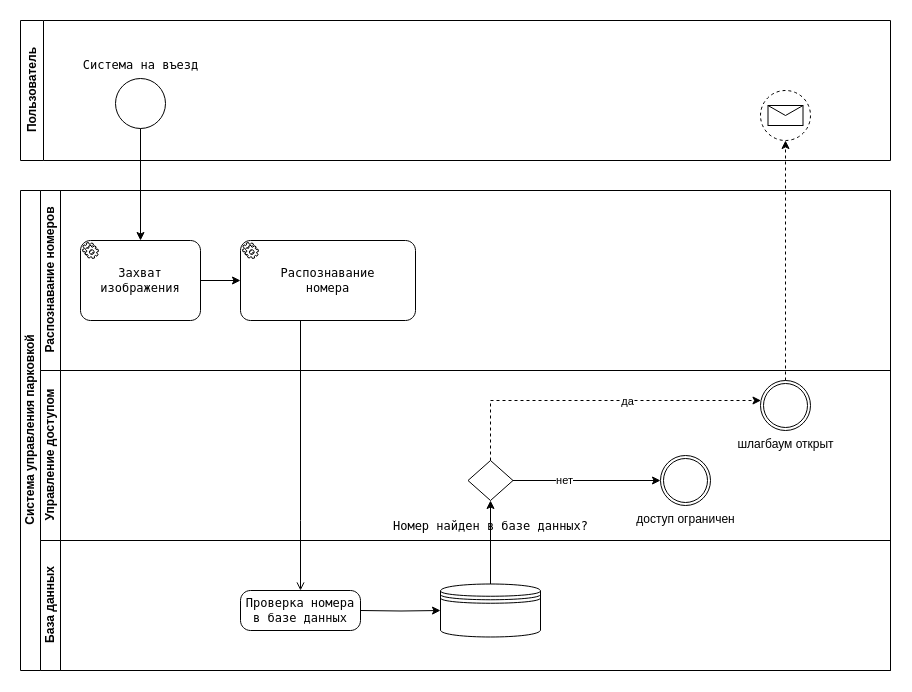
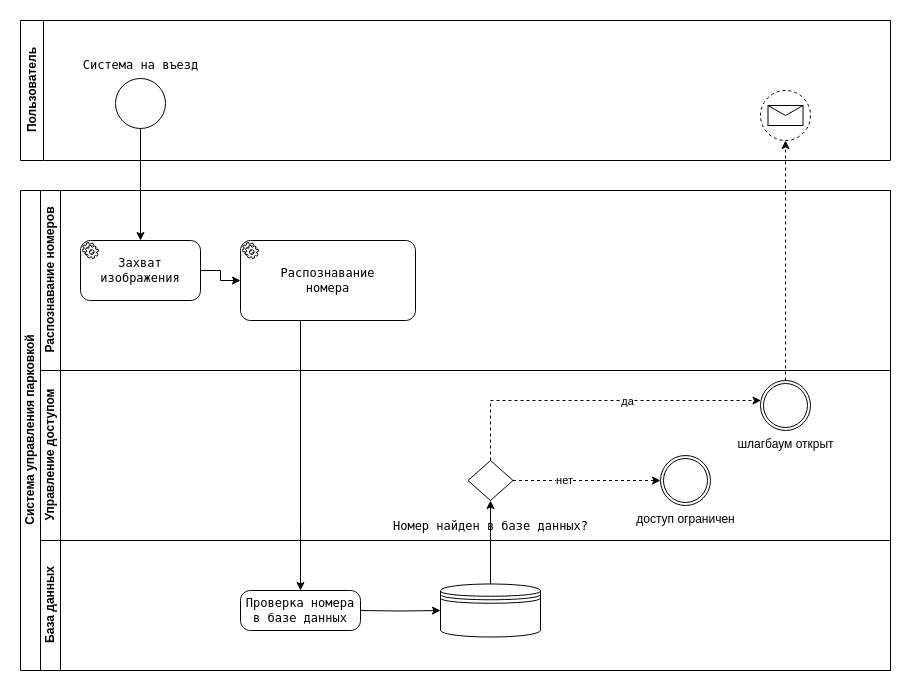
node "Захват изображения": size 120x80 -> 120x60
edge "Номер найден в базе данных?" -> "доступ ограничен": style solid -> dashed
edge "Распознавание номера" -> "Проверка номера в базе данных": arrowhead open -> classic
